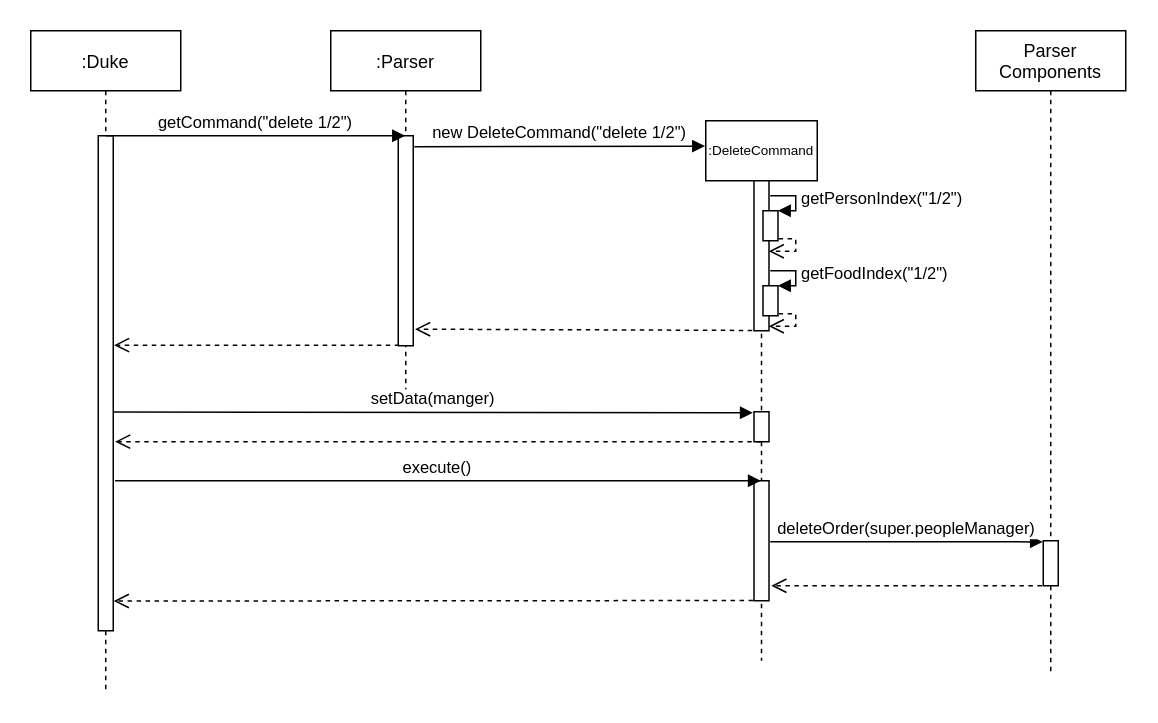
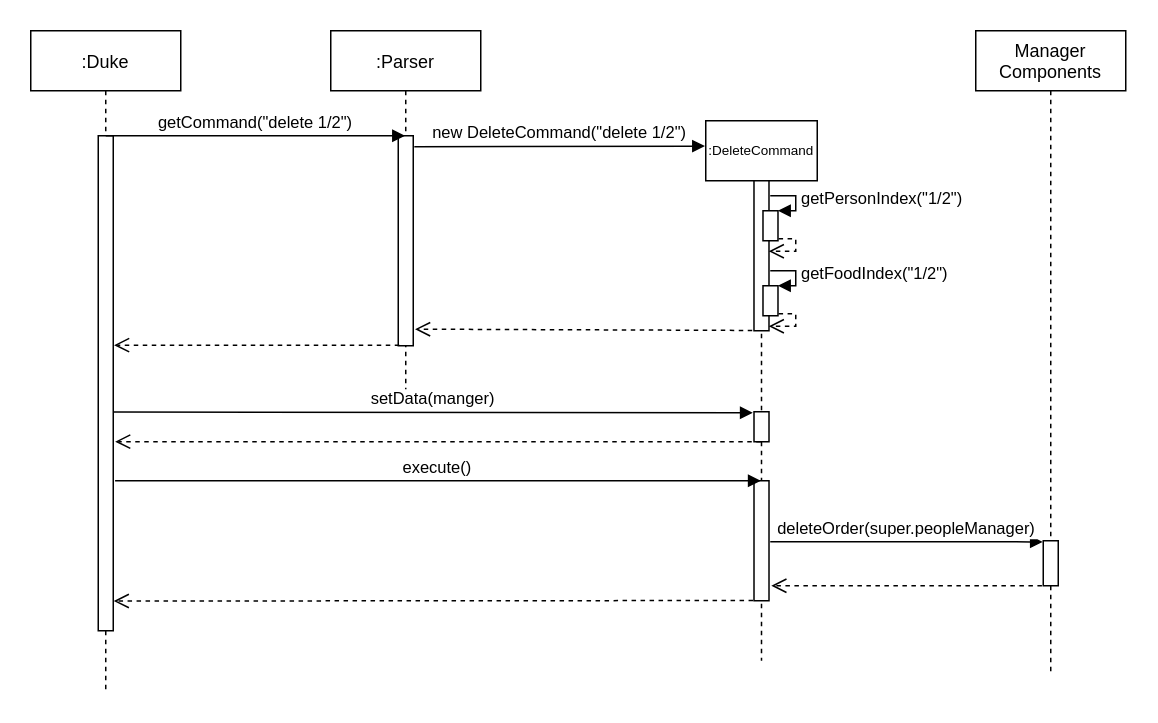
node "Parser Components": label "Parser Components" -> "Manager Components"
